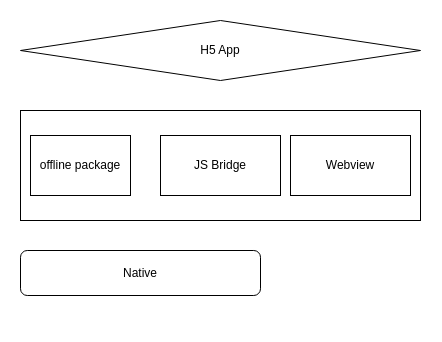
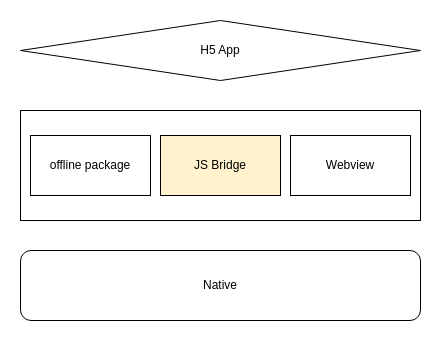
node "offline package": size 100x60 -> 120x60
node "JS Bridge": fillcolor #ffffff -> #fff2cc
node "Native": size 240x45 -> 400x70
